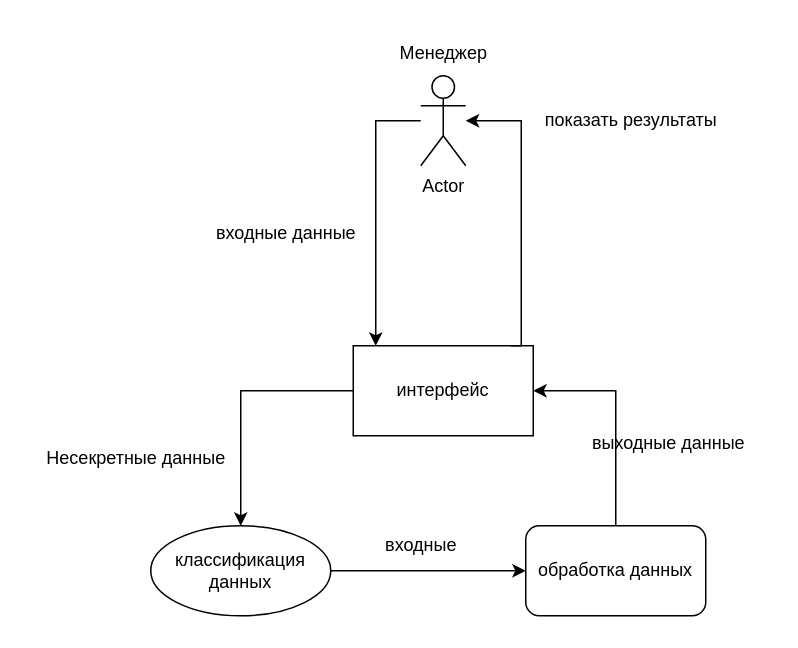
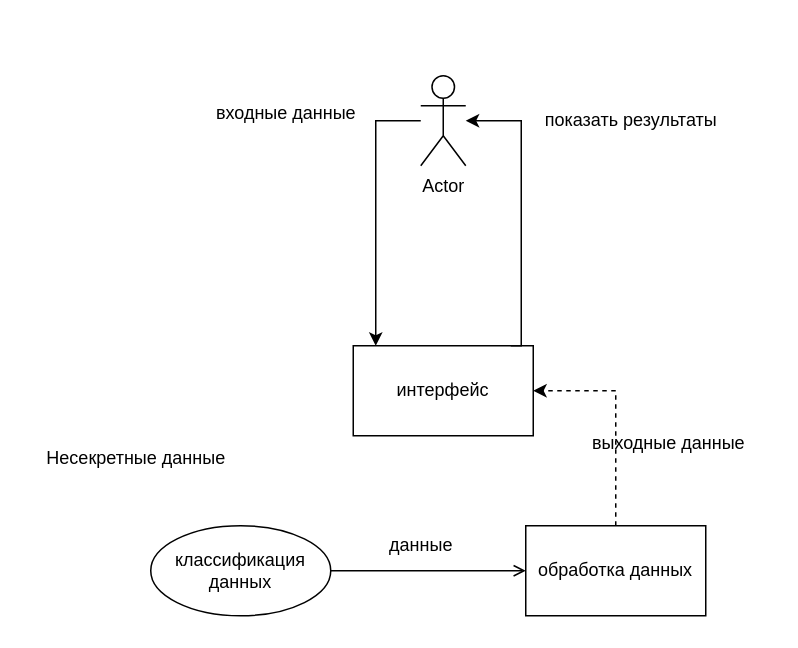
node "Менеджер": removed
node "входные данные": moved (286, 233) -> (286, 113)
edge "интерфейс" -> "классификация данных": removed
edge "обработка данных" -> "интерфейс": style solid -> dashed
node "входные": label "входные" -> "данные"
edge "классификация данных" -> "обработка данных": arrowhead classic -> open
node "обработка данных": shape rounded rectangle -> rectangle
